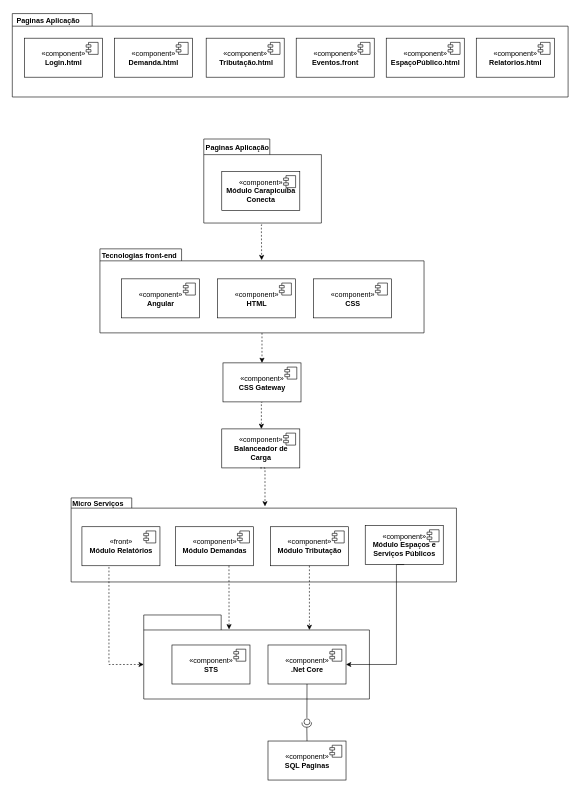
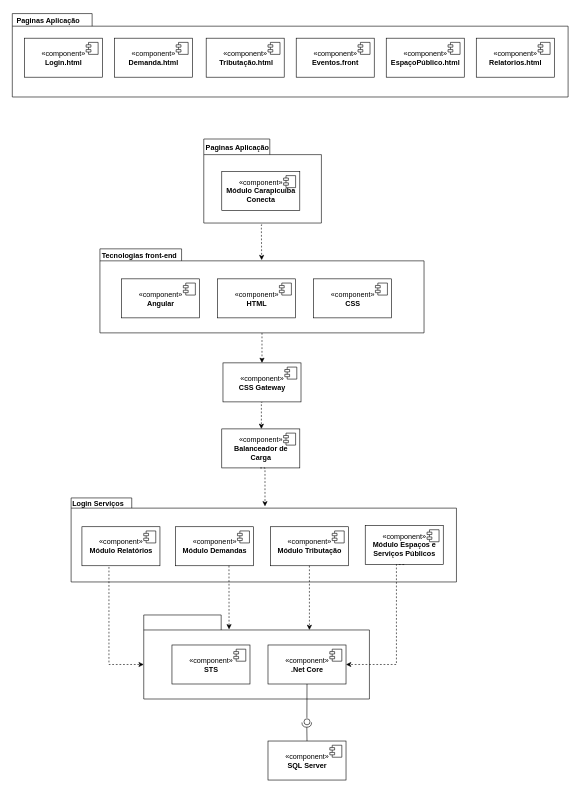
node "Micro Serviços": label "Micro Serviços" -> "Login Serviços"
node "«front» Módulo Relatórios": label "«front» Módulo Relatórios" -> "«component» Módulo Relatórios"
edge "«component» Módulo Espaços e Serviços Públicos" -> "«component» .Net Core": style solid -> dashed
node "«component» SQL Paginas": label "«component» SQL Paginas" -> "«component» SQL Server"
